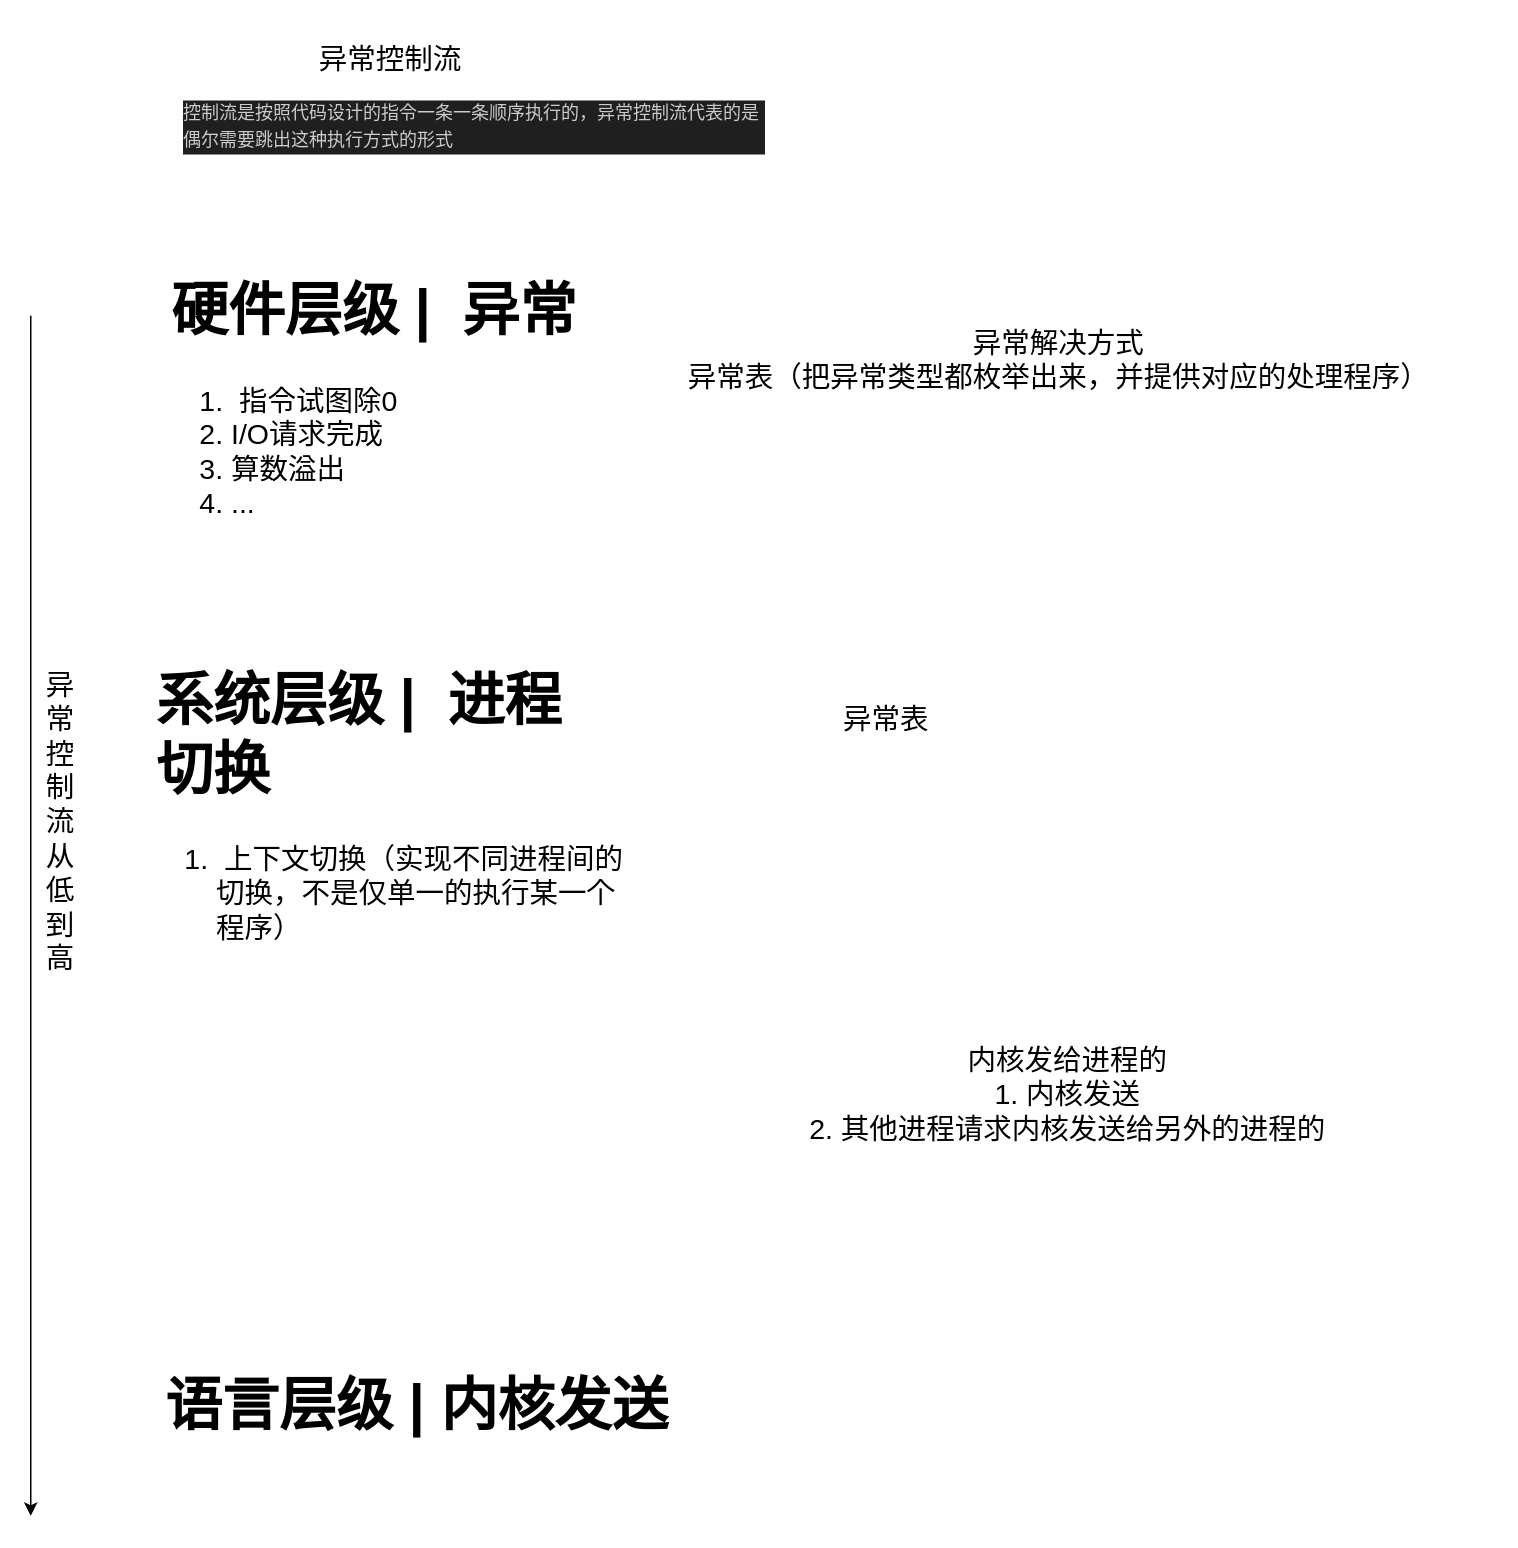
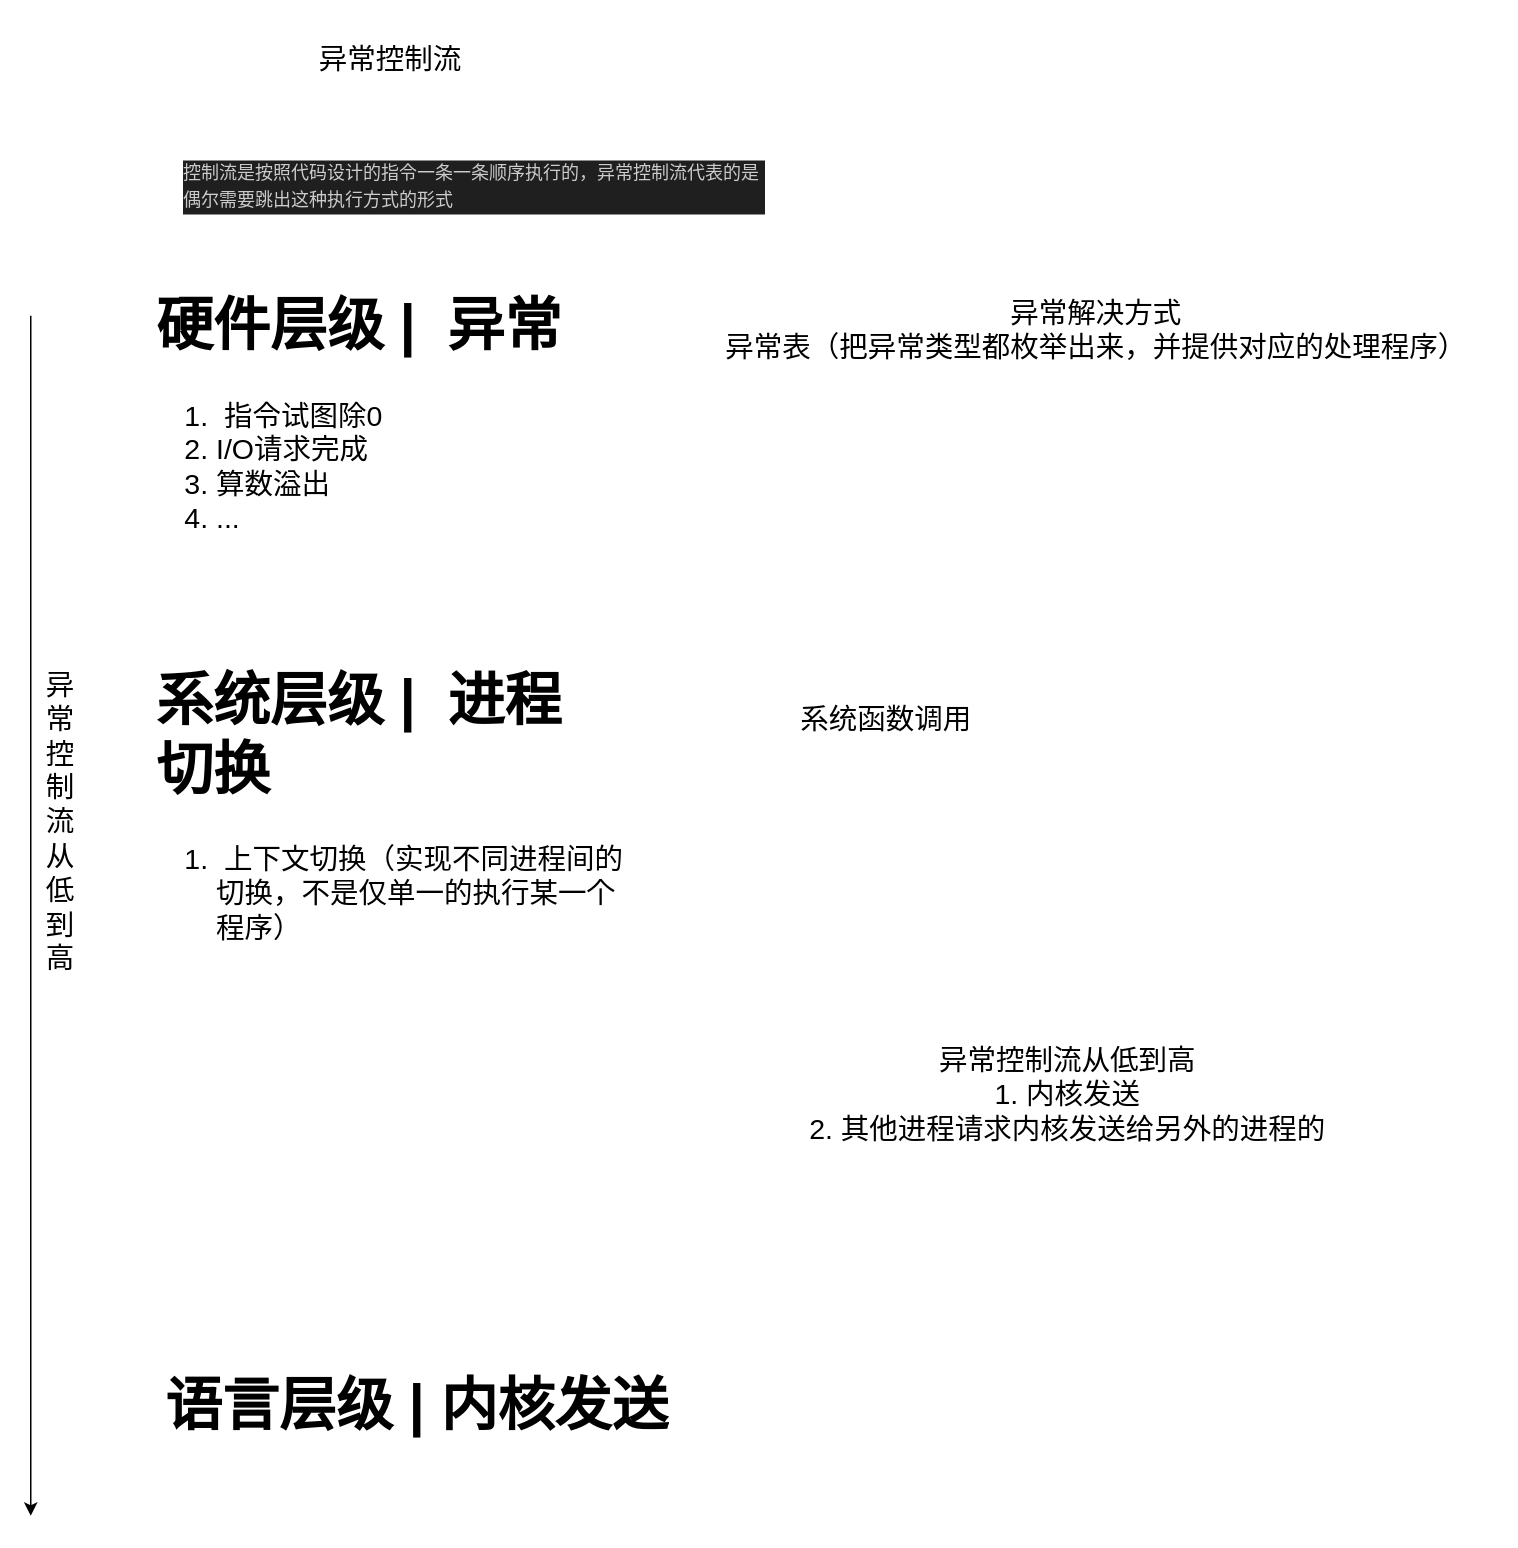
node "控制流是按照代码设计的指令一条一条顺序执行的，异常控制流代表的是偶尔需要跳出这种执行方式的形式": moved (473, 128) -> (473, 188)
node "异常解决方式 异常表（把异常类型都枚举出来，并提供对应的处理程序）": moved (1058, 361) -> (1096, 331)
node "硬件层级 | 异常 指令试图除0 I/O请求完成 算数溢出 ...": moved (405, 406) -> (390, 421)
node "异常表": label "异常表" -> "系统函数调用"
node "内核发给进程的 1. 内核发送 2. 其他进程请求内核发送给另外的进程的": label "内核发给进程的 1. 内核发送 2. 其他进程请求内核发送给另外的进程的" -> "异常控制流从低到高 1. 内核发送 2. 其他进程请求内核发送给另外的进程的"
